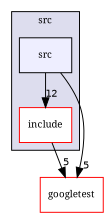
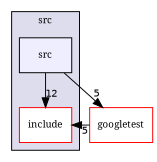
edge "include" -> "googletest": reversed
